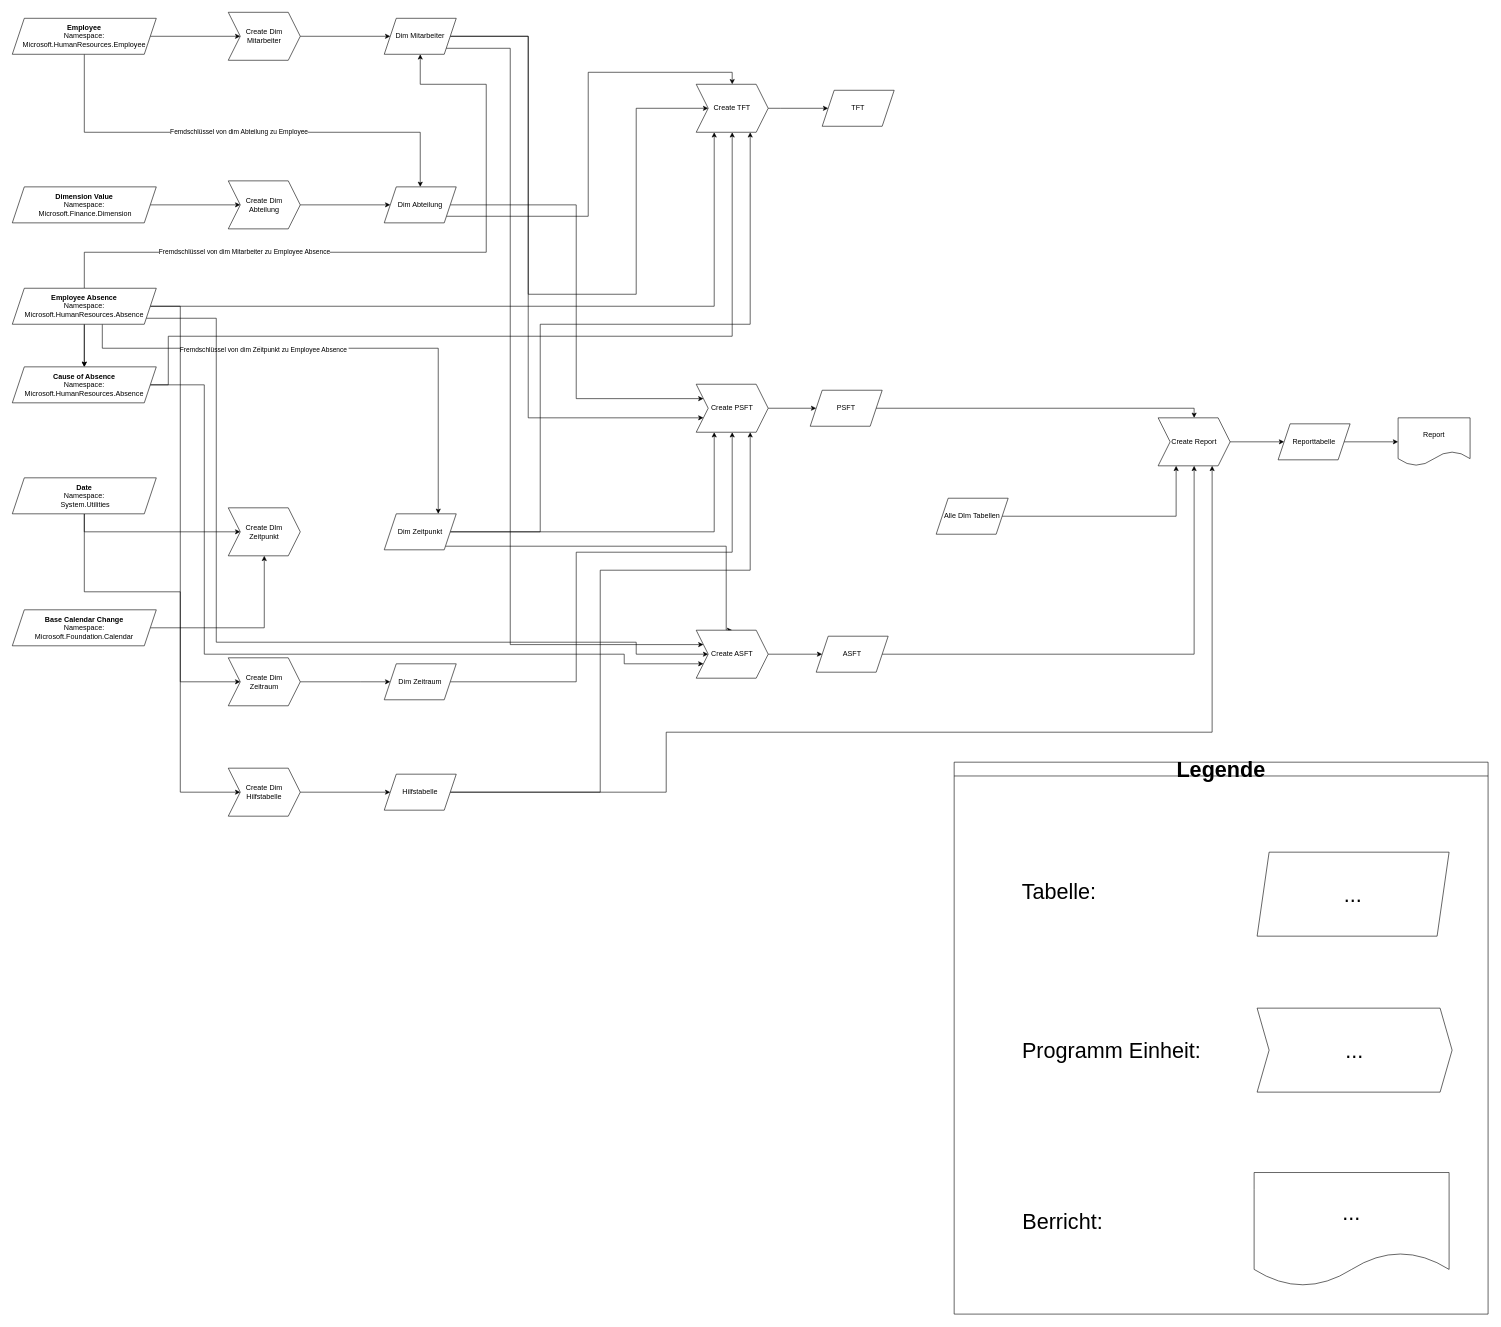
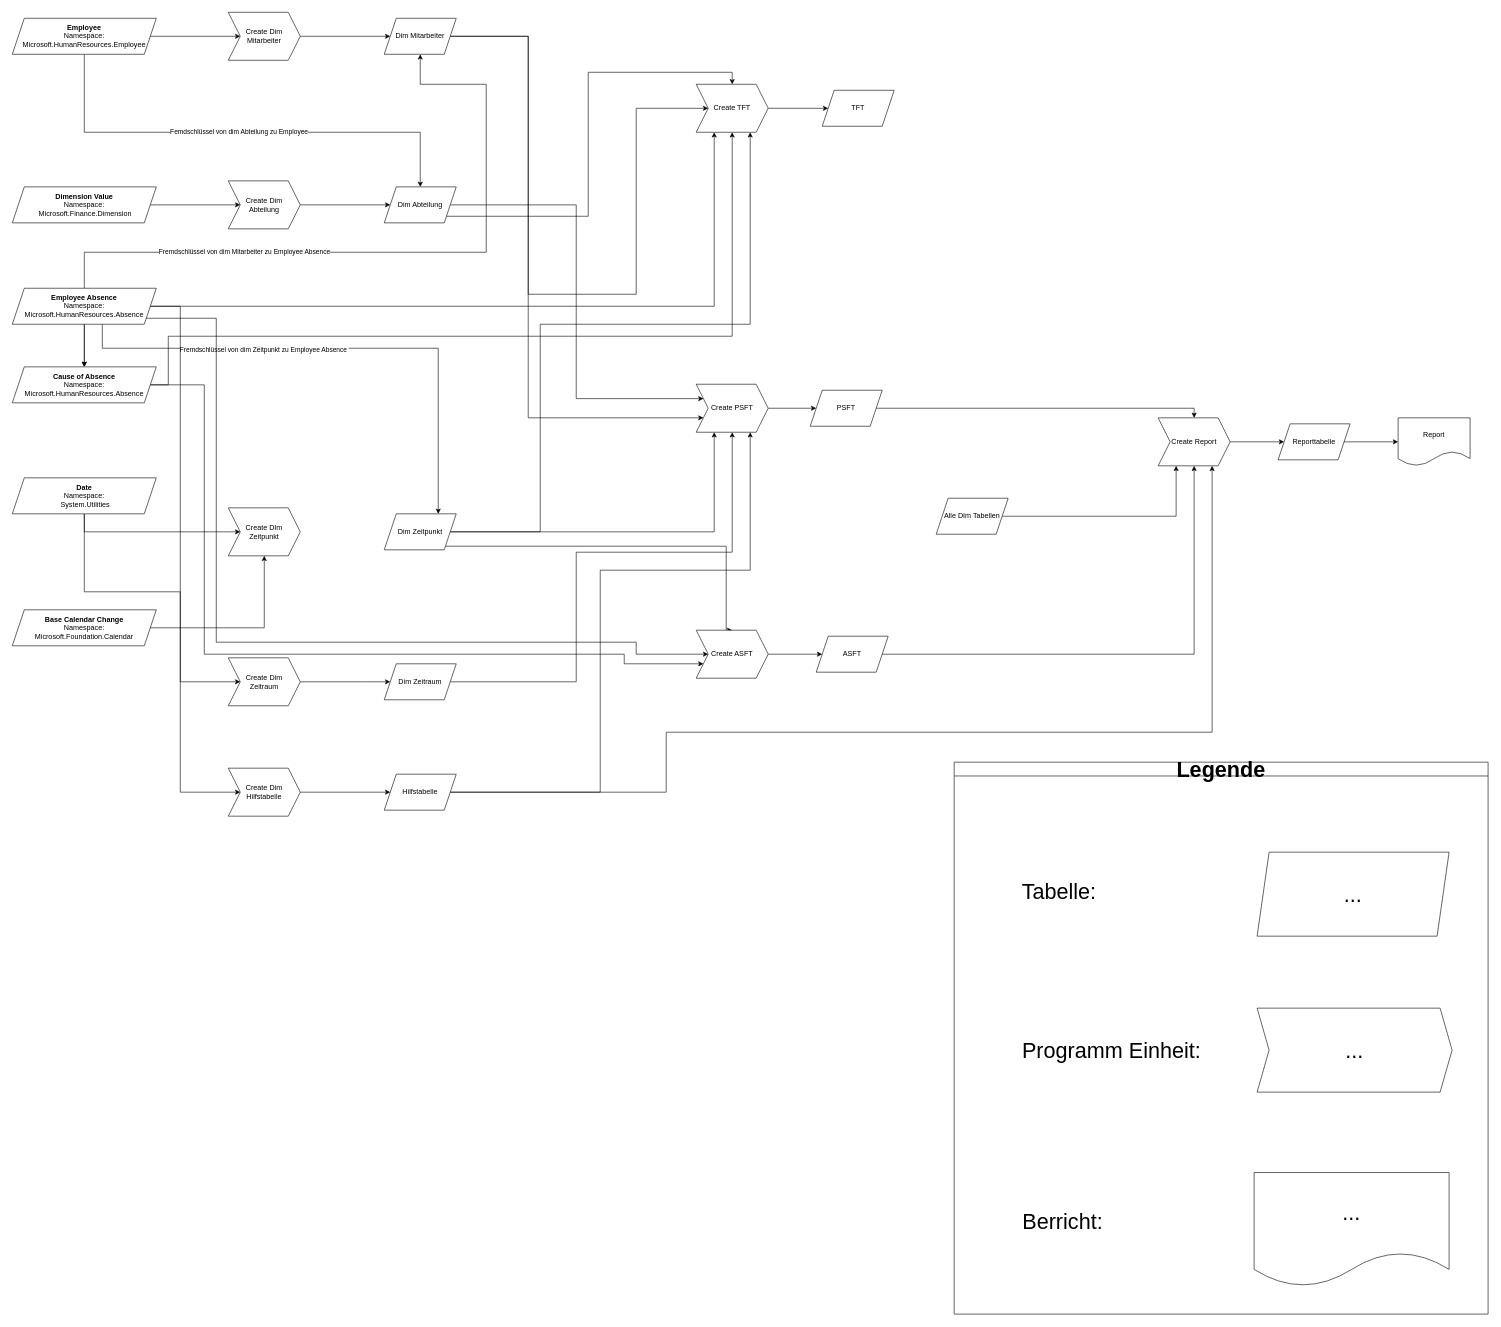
edge "Dim Mitarbeiter" -> "Create ASFT": removed
